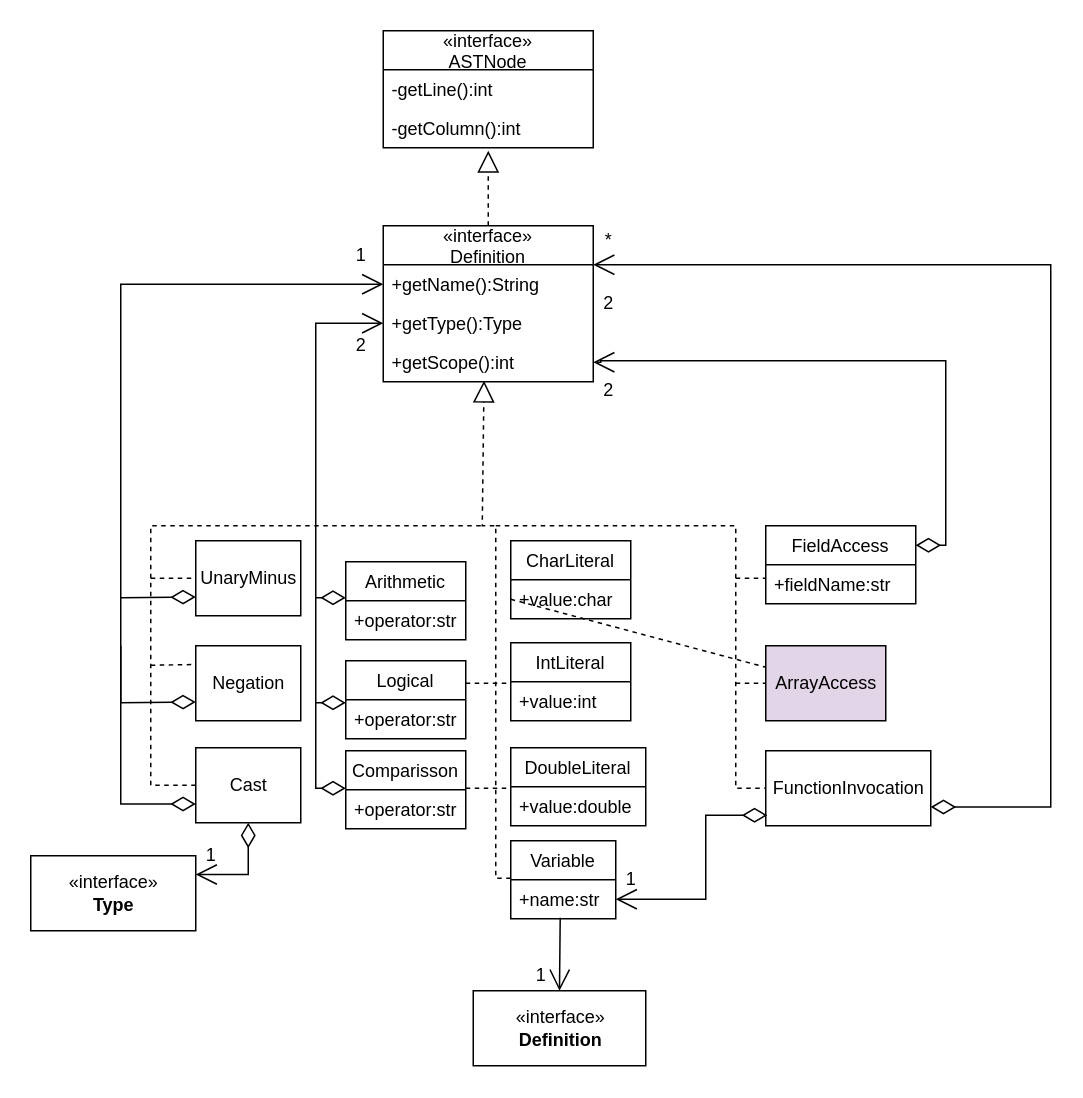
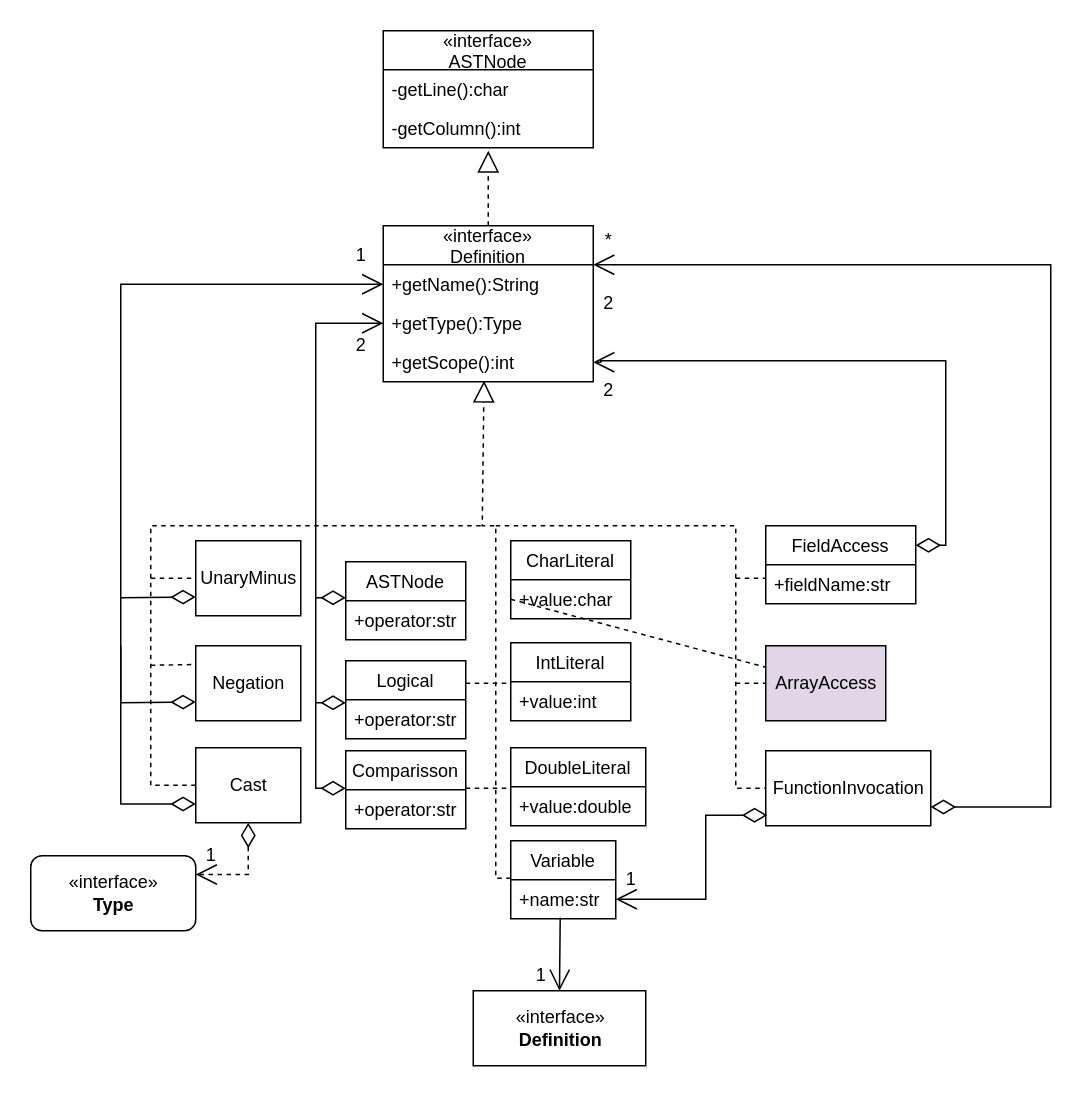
node "-getLine():int": label "-getLine():int" -> "-getLine():char"
node "Arithmetic": label "Arithmetic" -> "ASTNode"
edge "Cast" -- "«interface» Type": style solid -> dashed
node "«interface» Type": shape rectangle -> rounded rectangle
